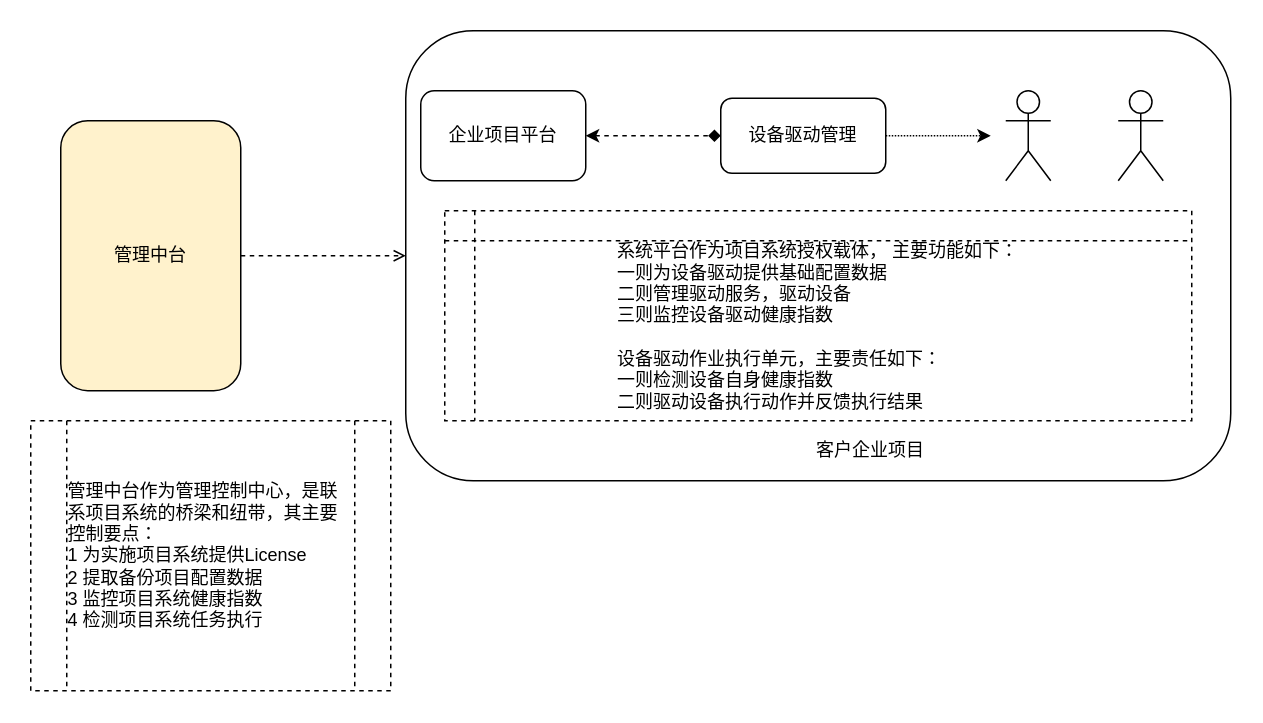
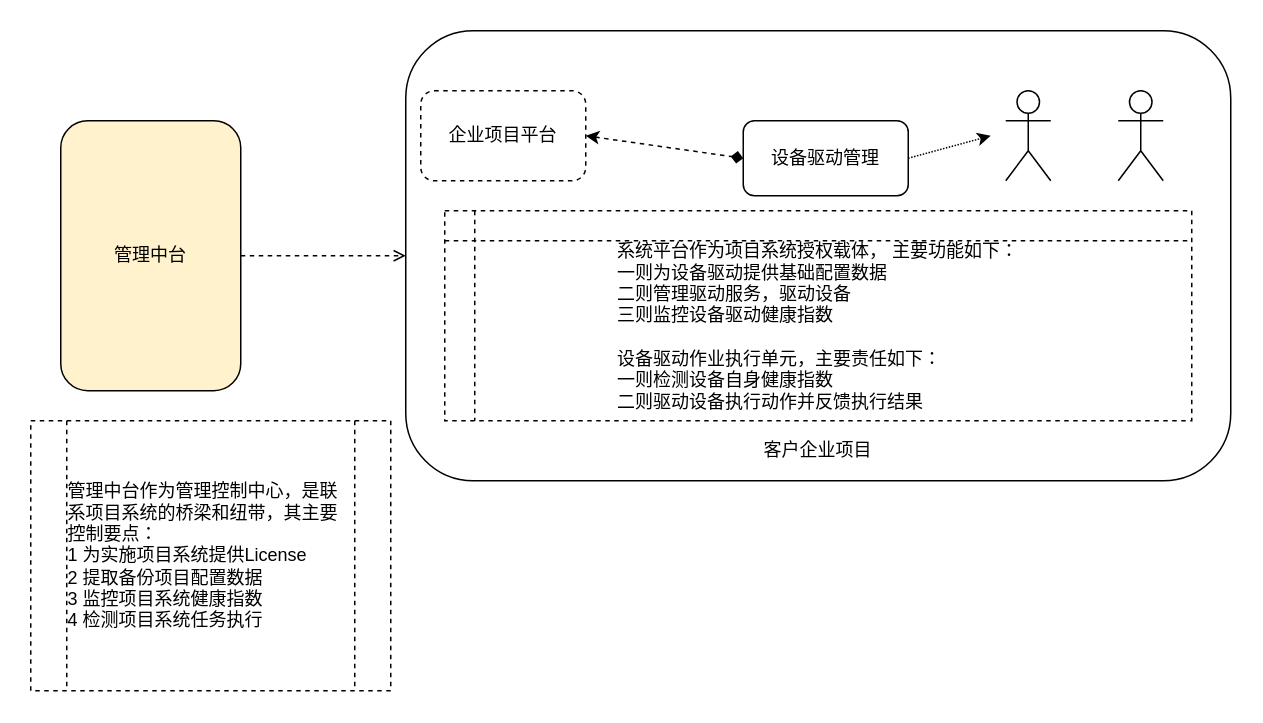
node "企业项目平台": style solid -> dashed
node "设备驱动管理": moved (803, 136) -> (826, 158)
node "客户企业项目": moved (871, 451) -> (818, 451)
